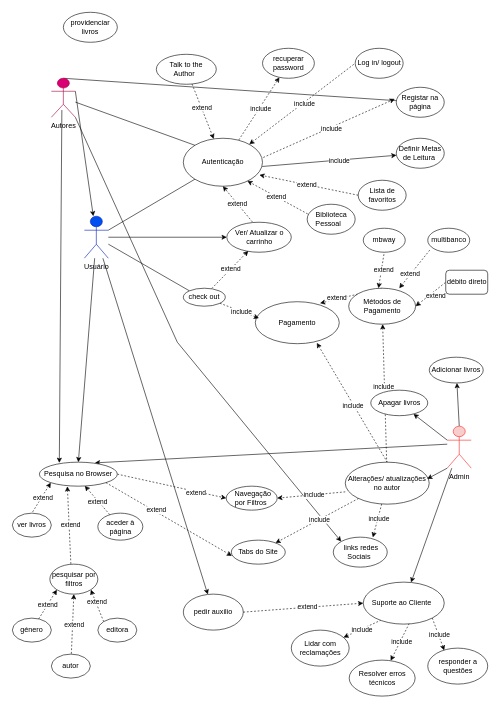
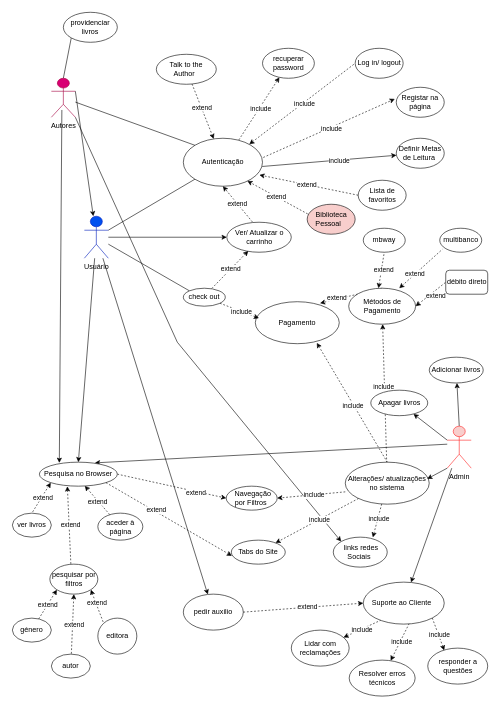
edge "Autores" -- "Registar na página": now "Autores" -- "providenciar livros"
node "Biblioteca Pessoal": fillcolor #ffffff -> #f8cecc
node "multibanco": moved (449, 240) -> (461, 240)
node "Alterações/ atualizações no autor": label "Alterações/ atualizações no autor" -> "Alterações/ atualizações no sistema"
node "editora": size 39x24 -> 39x36
